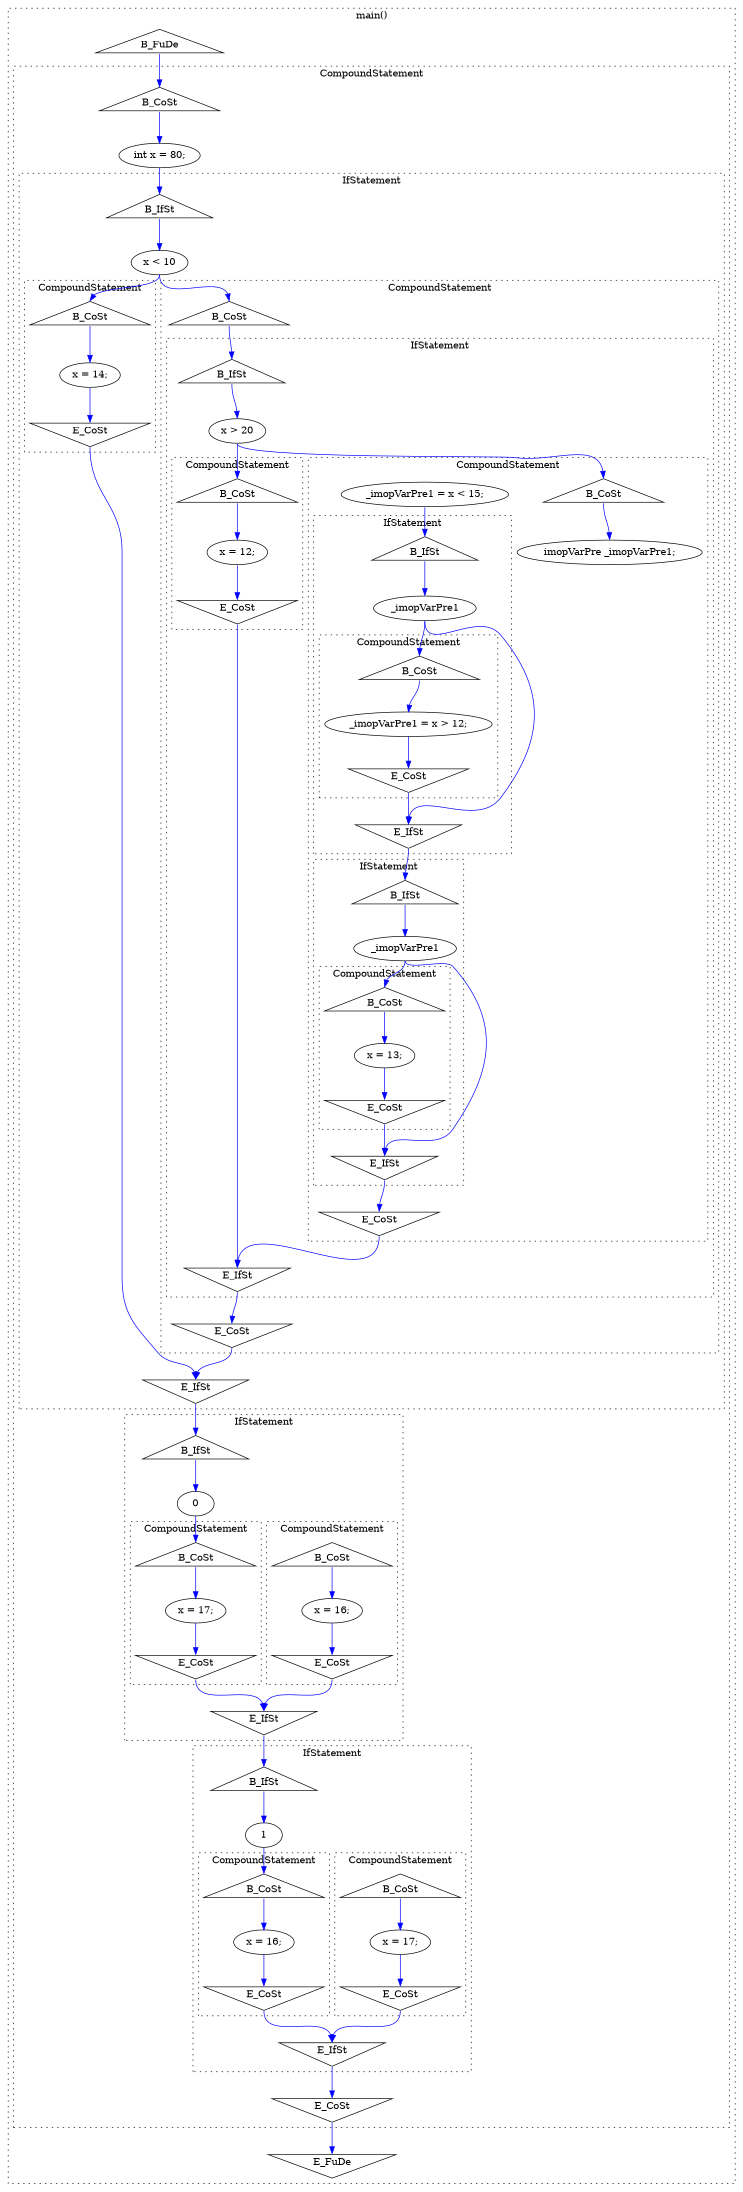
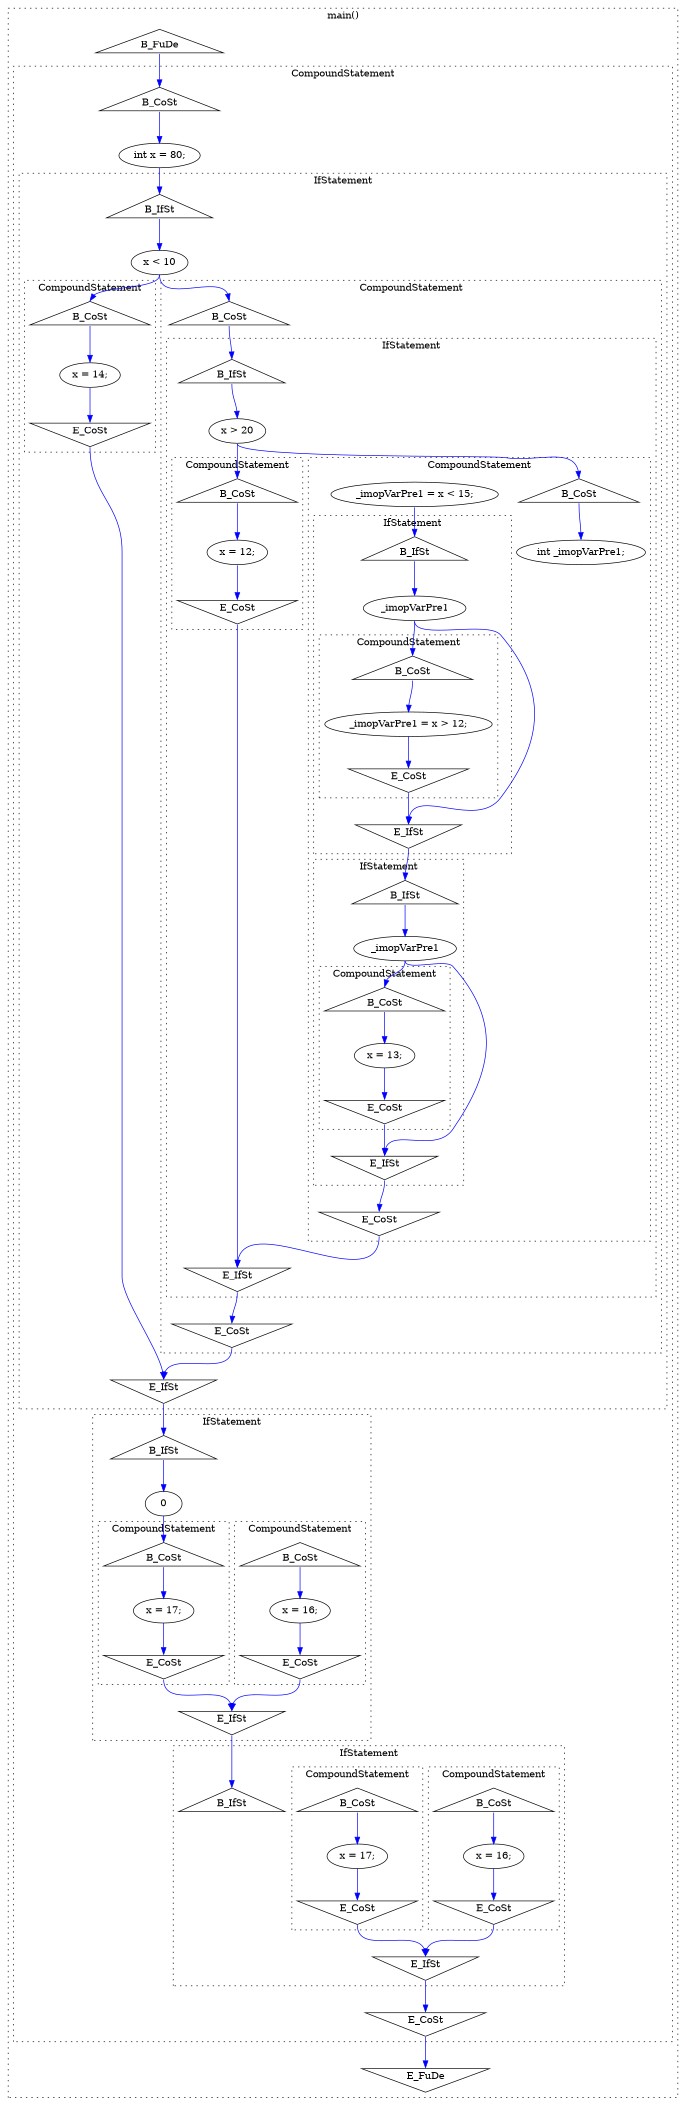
node "imopVarPre _imopVarPre1;": label "imopVarPre _imopVarPre1;" -> "int _imopVarPre1;"
node "1": removed
